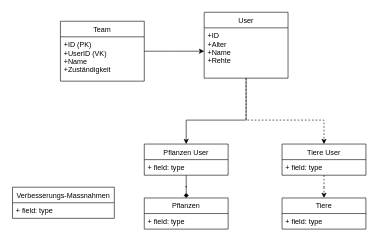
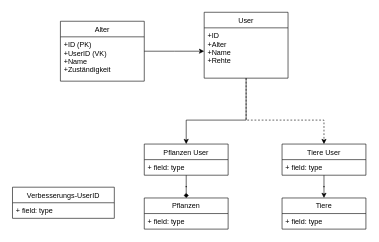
node "Team": label "Team" -> "Alter"
edge "Tiere User" -> "Tiere": style dashed -> solid
node "Verbesserungs-Massnahmen": label "Verbesserungs-Massnahmen" -> "Verbesserungs-UserID"
